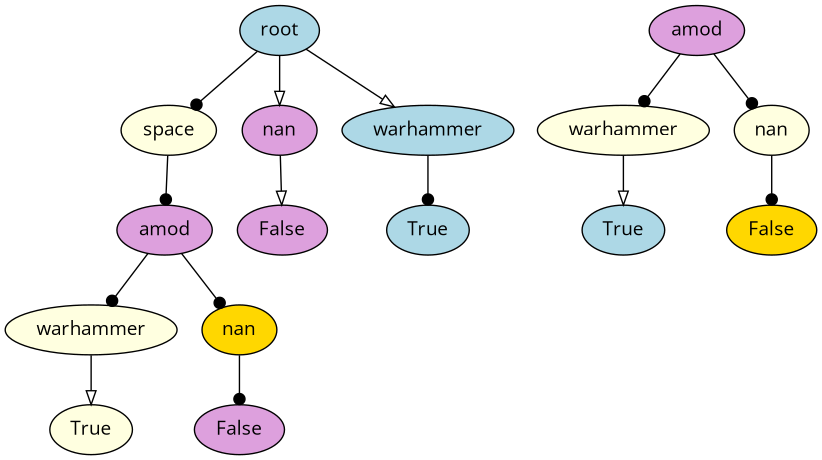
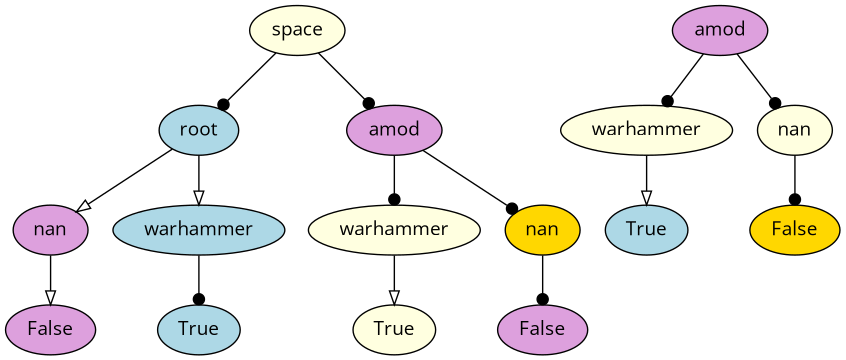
edge "root" -> "space": reversed
